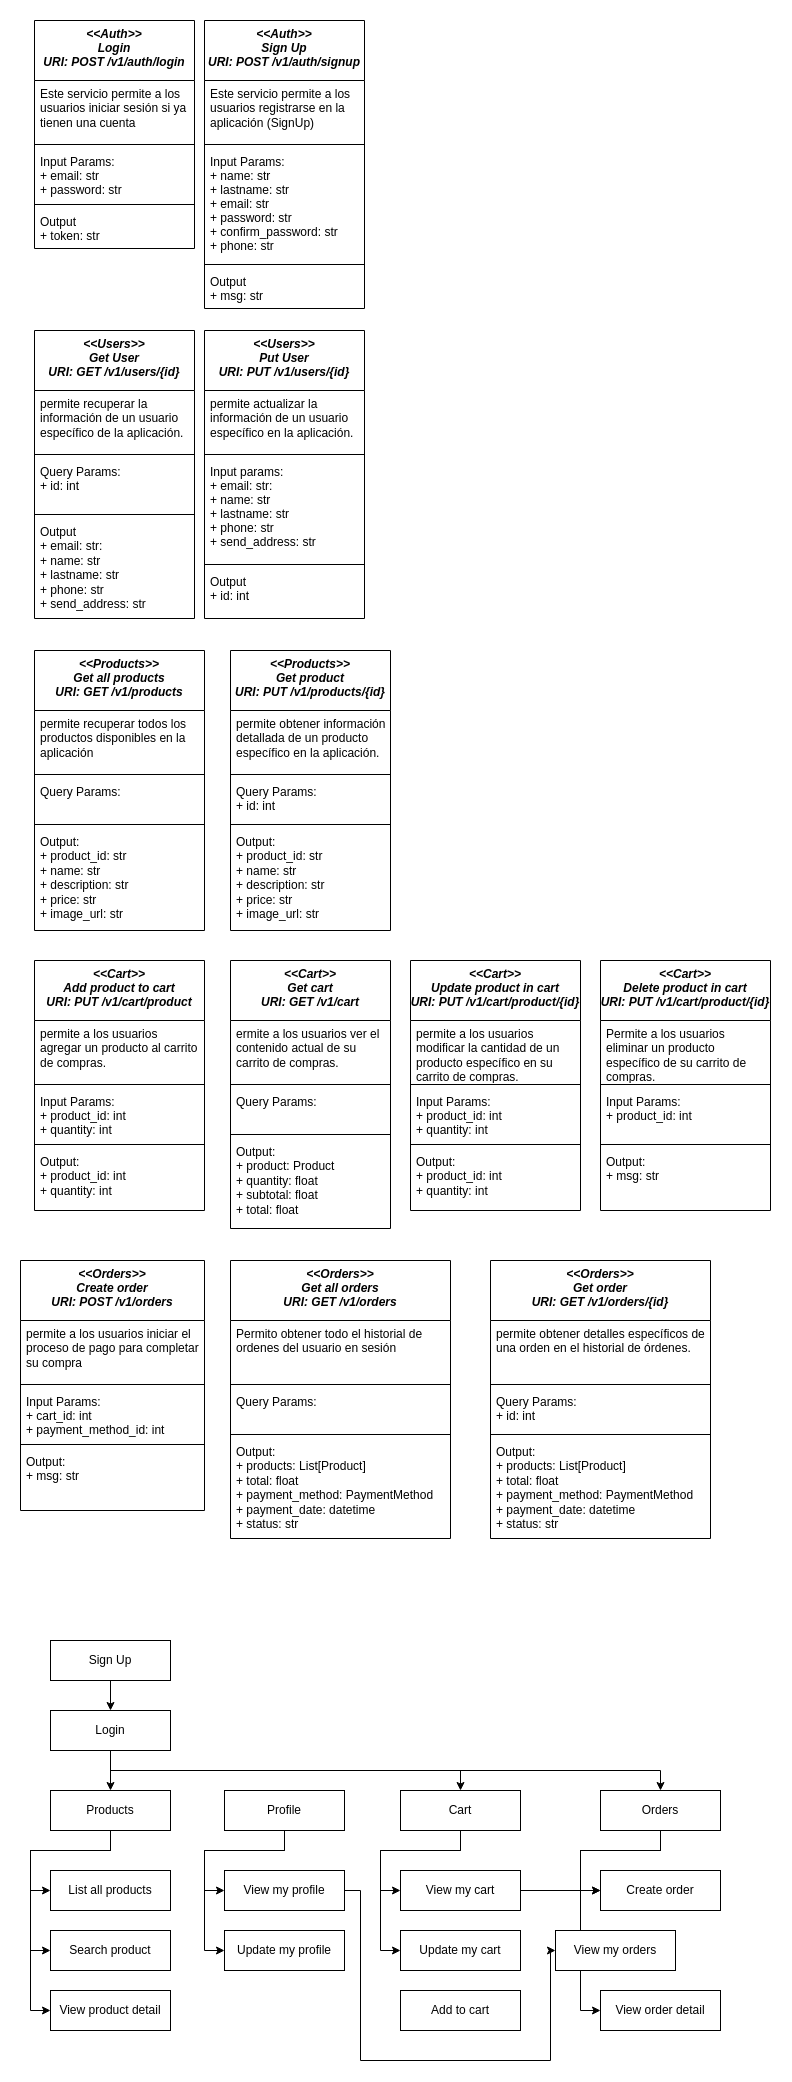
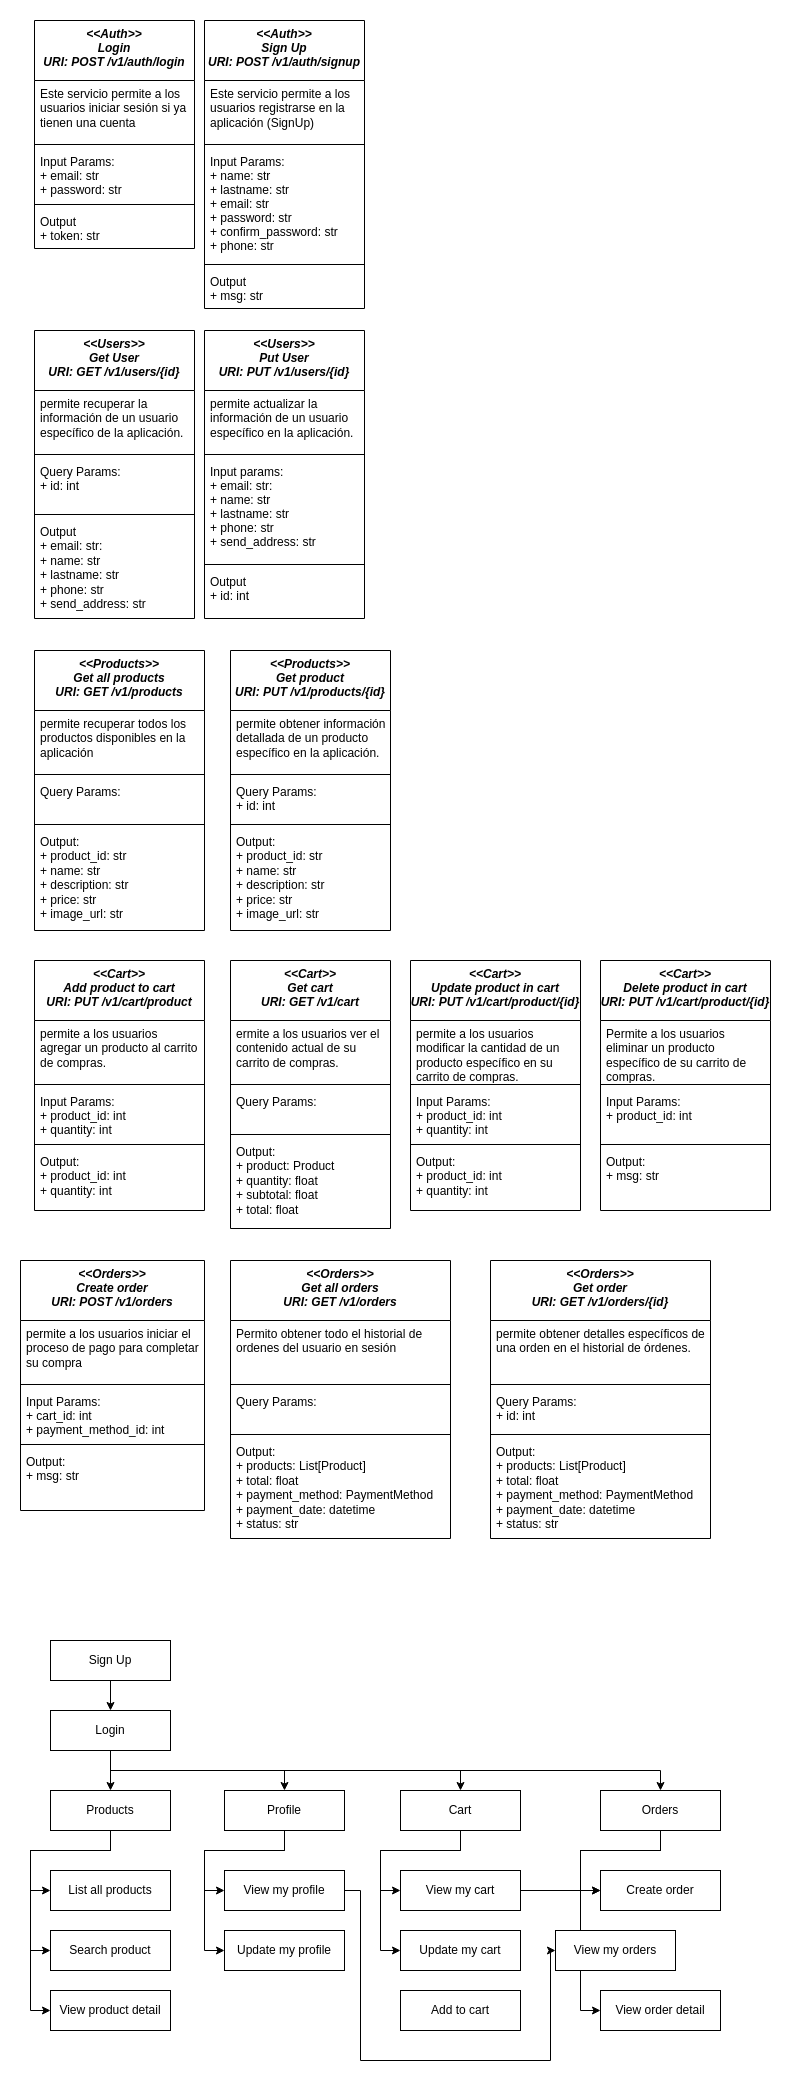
edge "Login" -> "Profile": added
